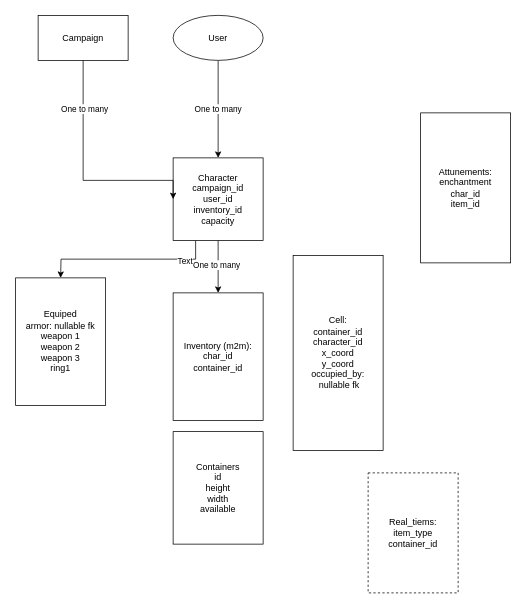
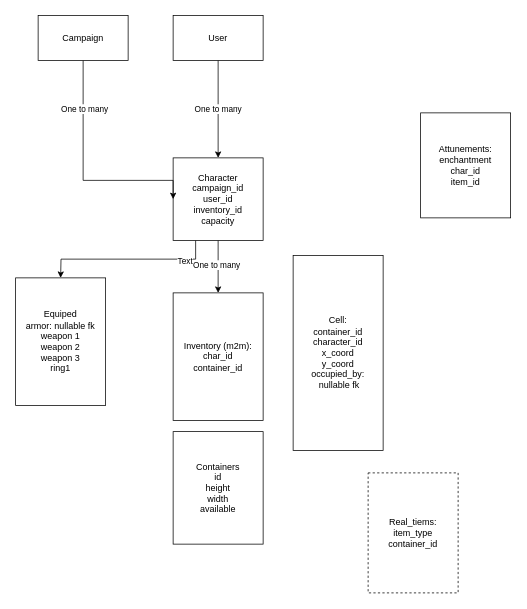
node "User": shape ellipse -> rectangle
node "Attunements: enchantment char_id item_id": size 90x150 -> 90x105
